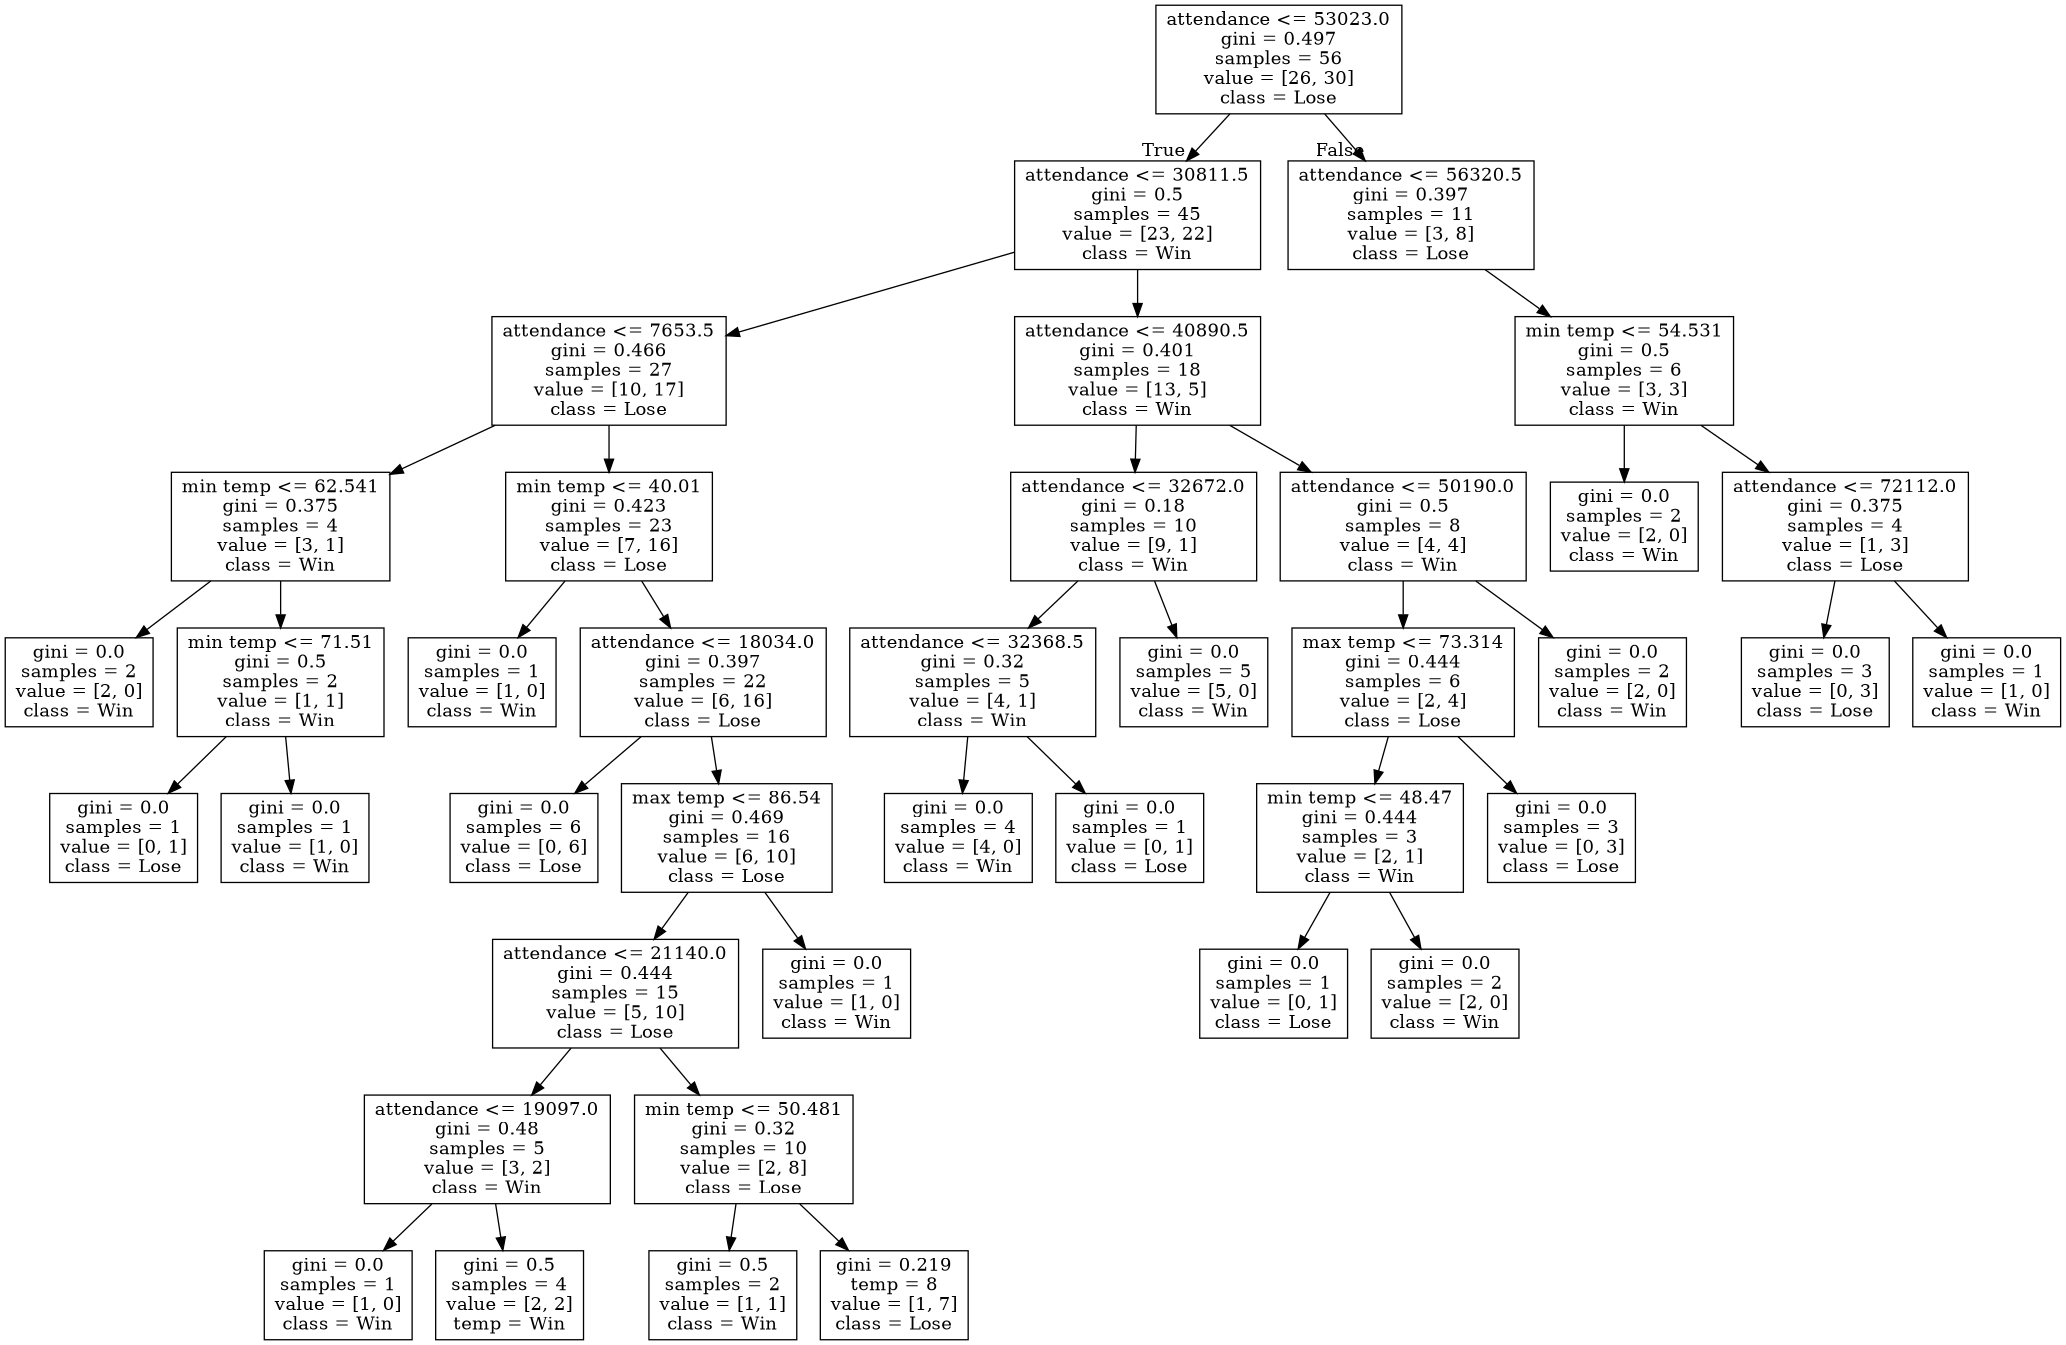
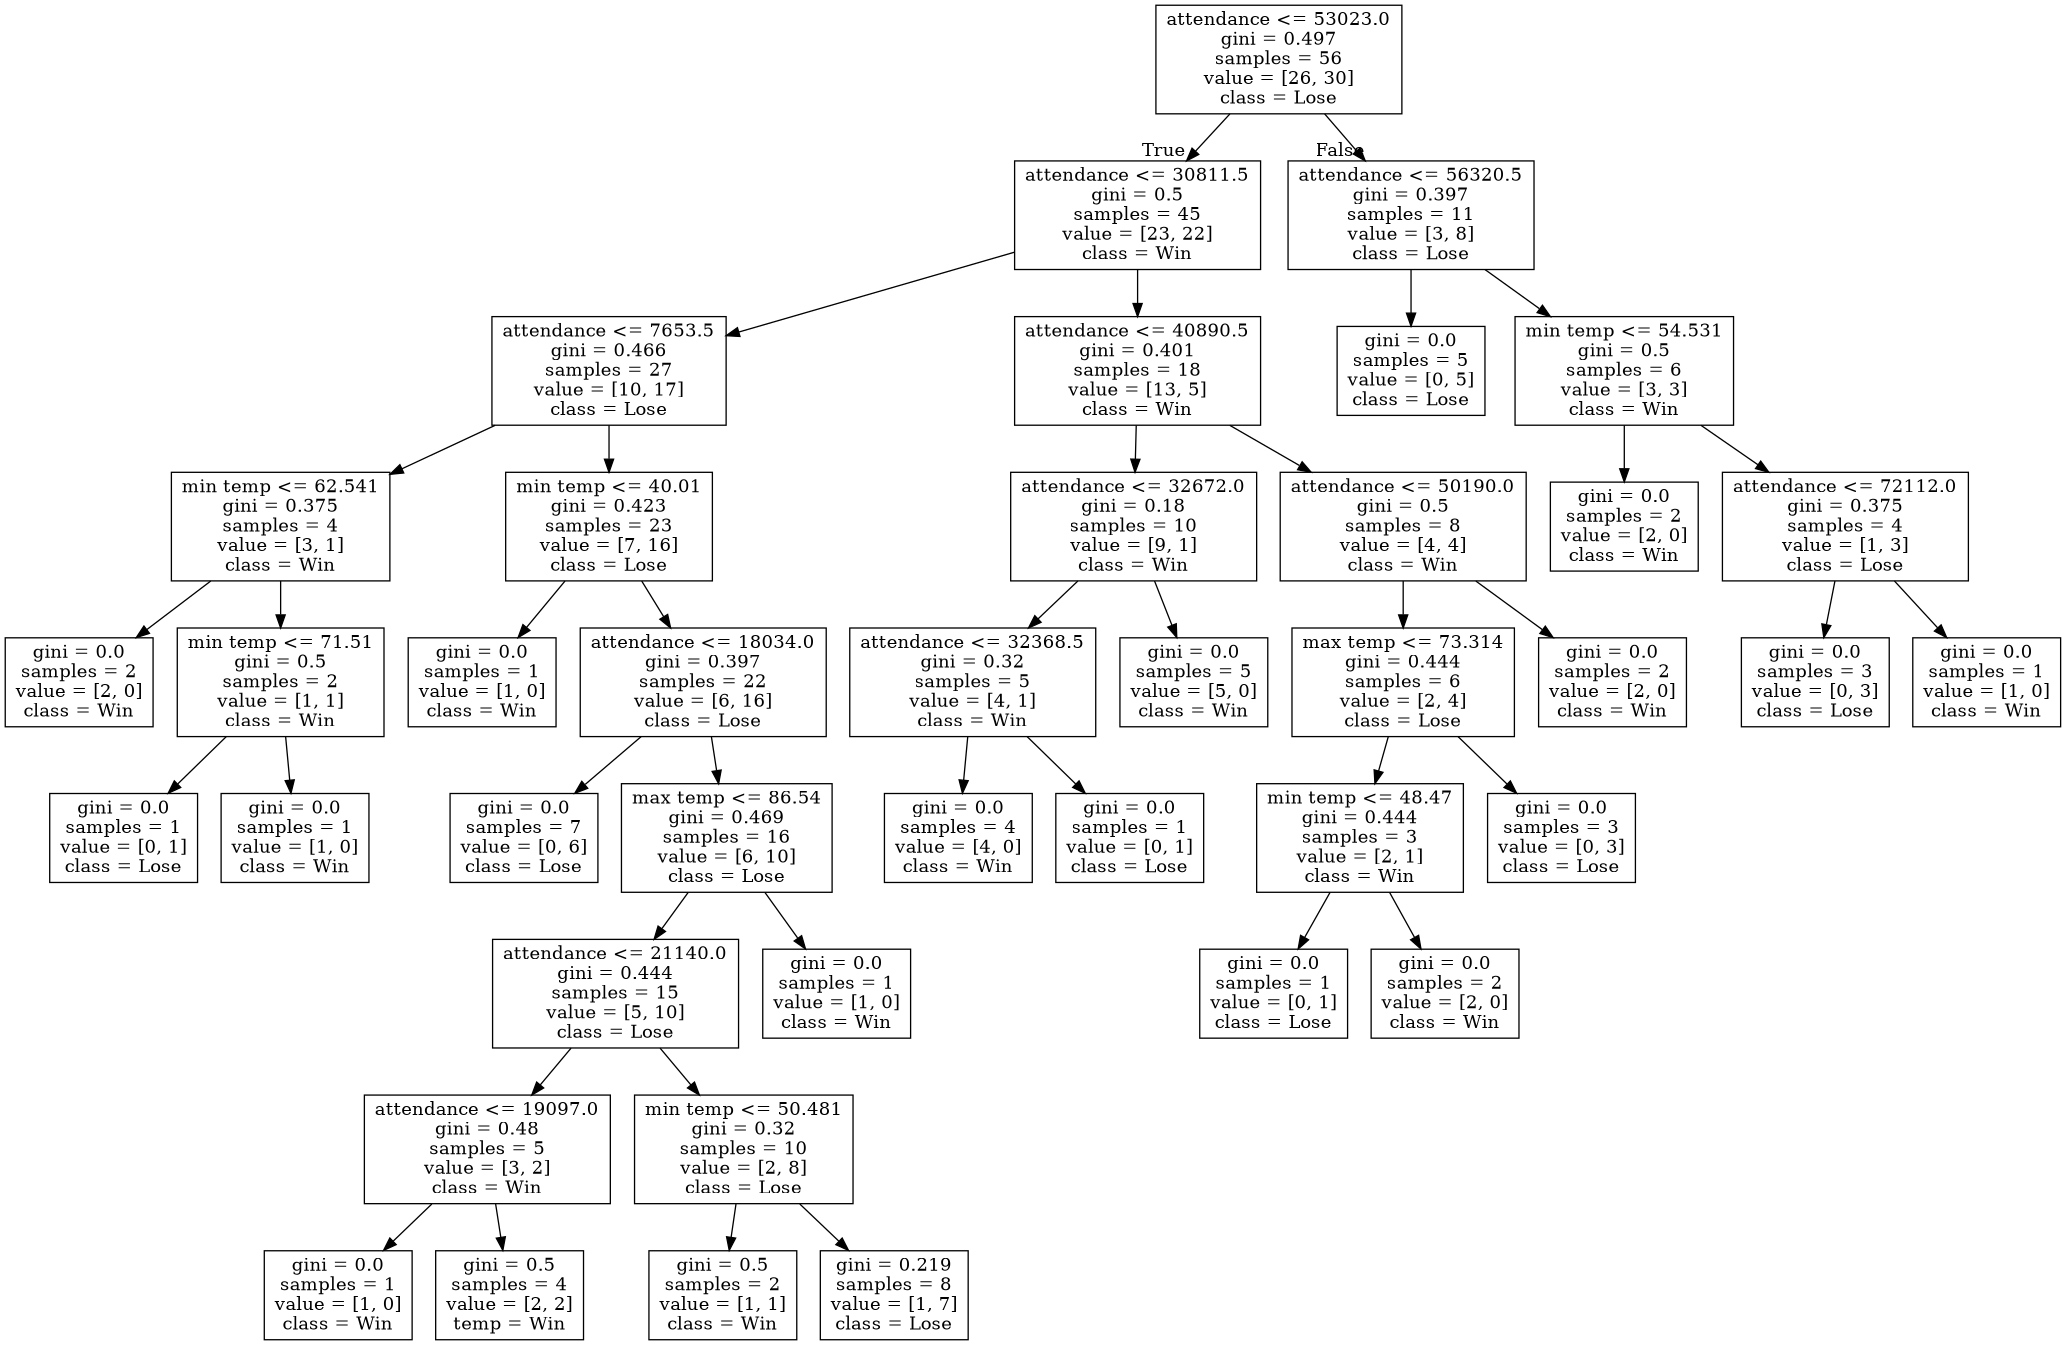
node "gini = 0.0 samples = 5 value = [0, 5] class = Lose": added
node "gini = 0.0 samples = 6 value = [0, 6] class = Lose": label "gini = 0.0 samples = 6 value = [0, 6] class = Lose" -> "gini = 0.0 samples = 7 value = [0, 6] class = Lose"
node "gini = 0.219 temp = 8 value = [1, 7] class = Lose": label "gini = 0.219 temp = 8 value = [1, 7] class = Lose" -> "gini = 0.219 samples = 8 value = [1, 7] class = Lose"
